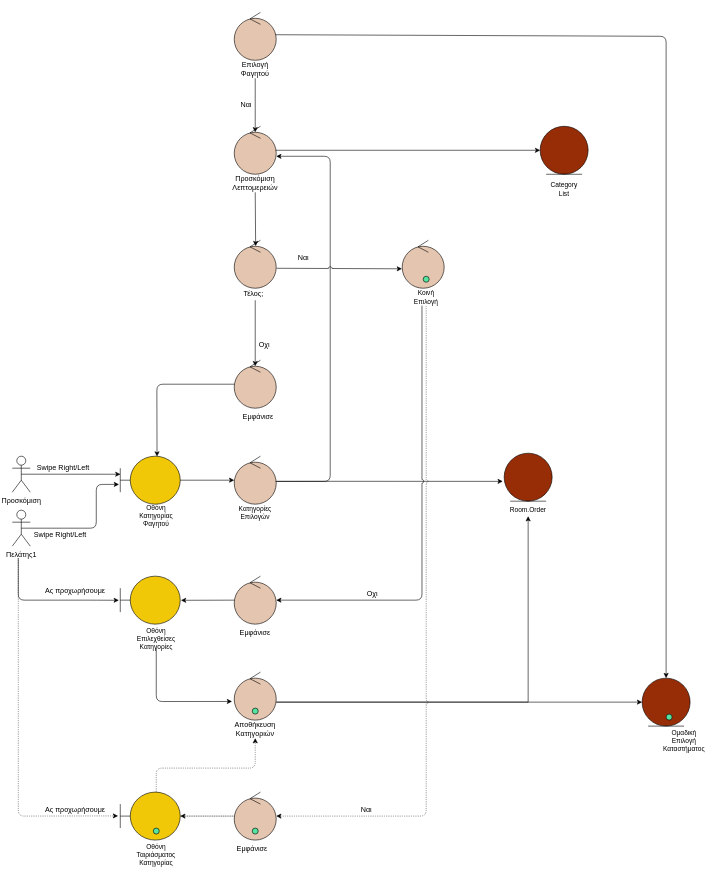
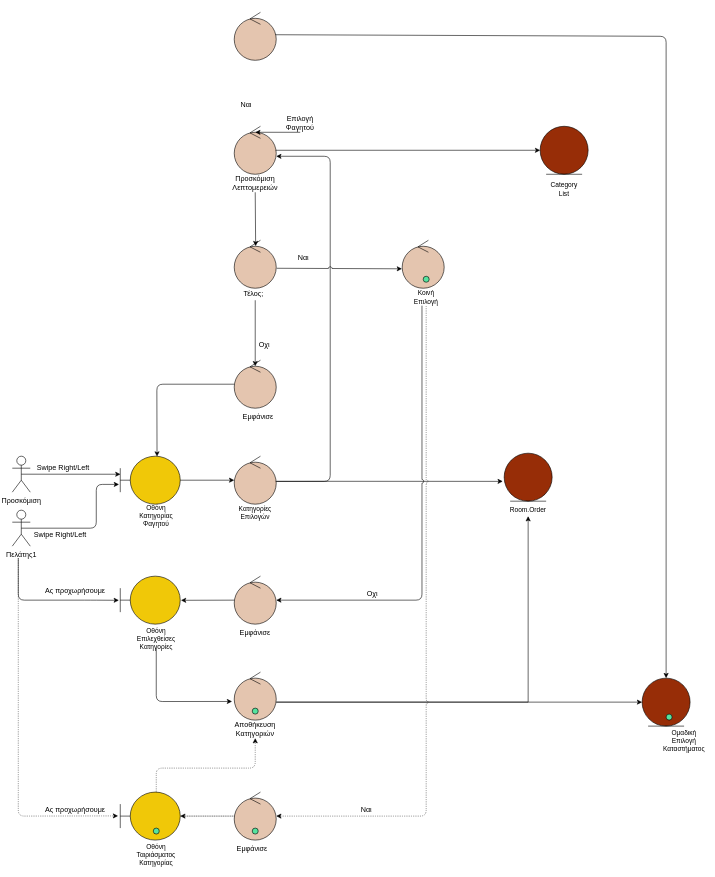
node "Επιλογή Φαγητού": moved (255, 69) -> (300, 123)
